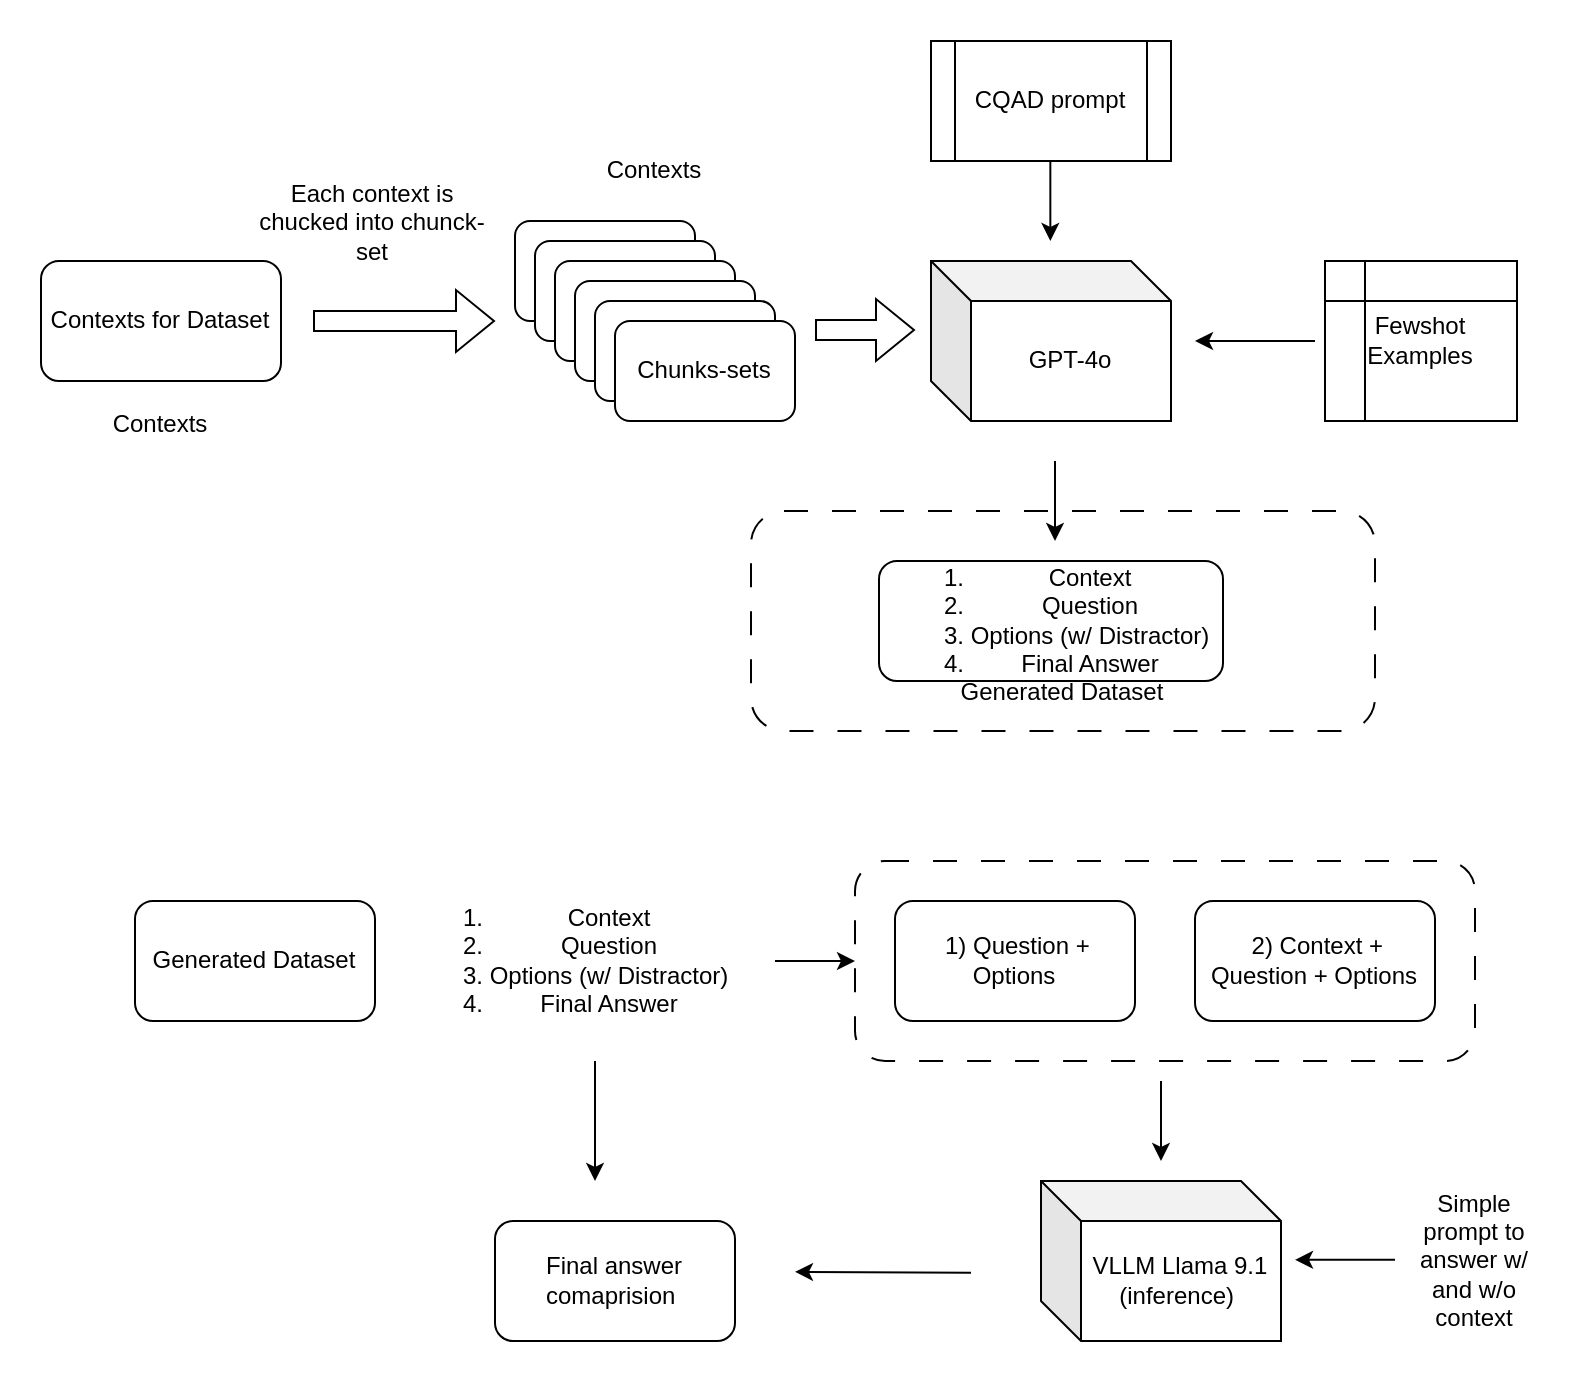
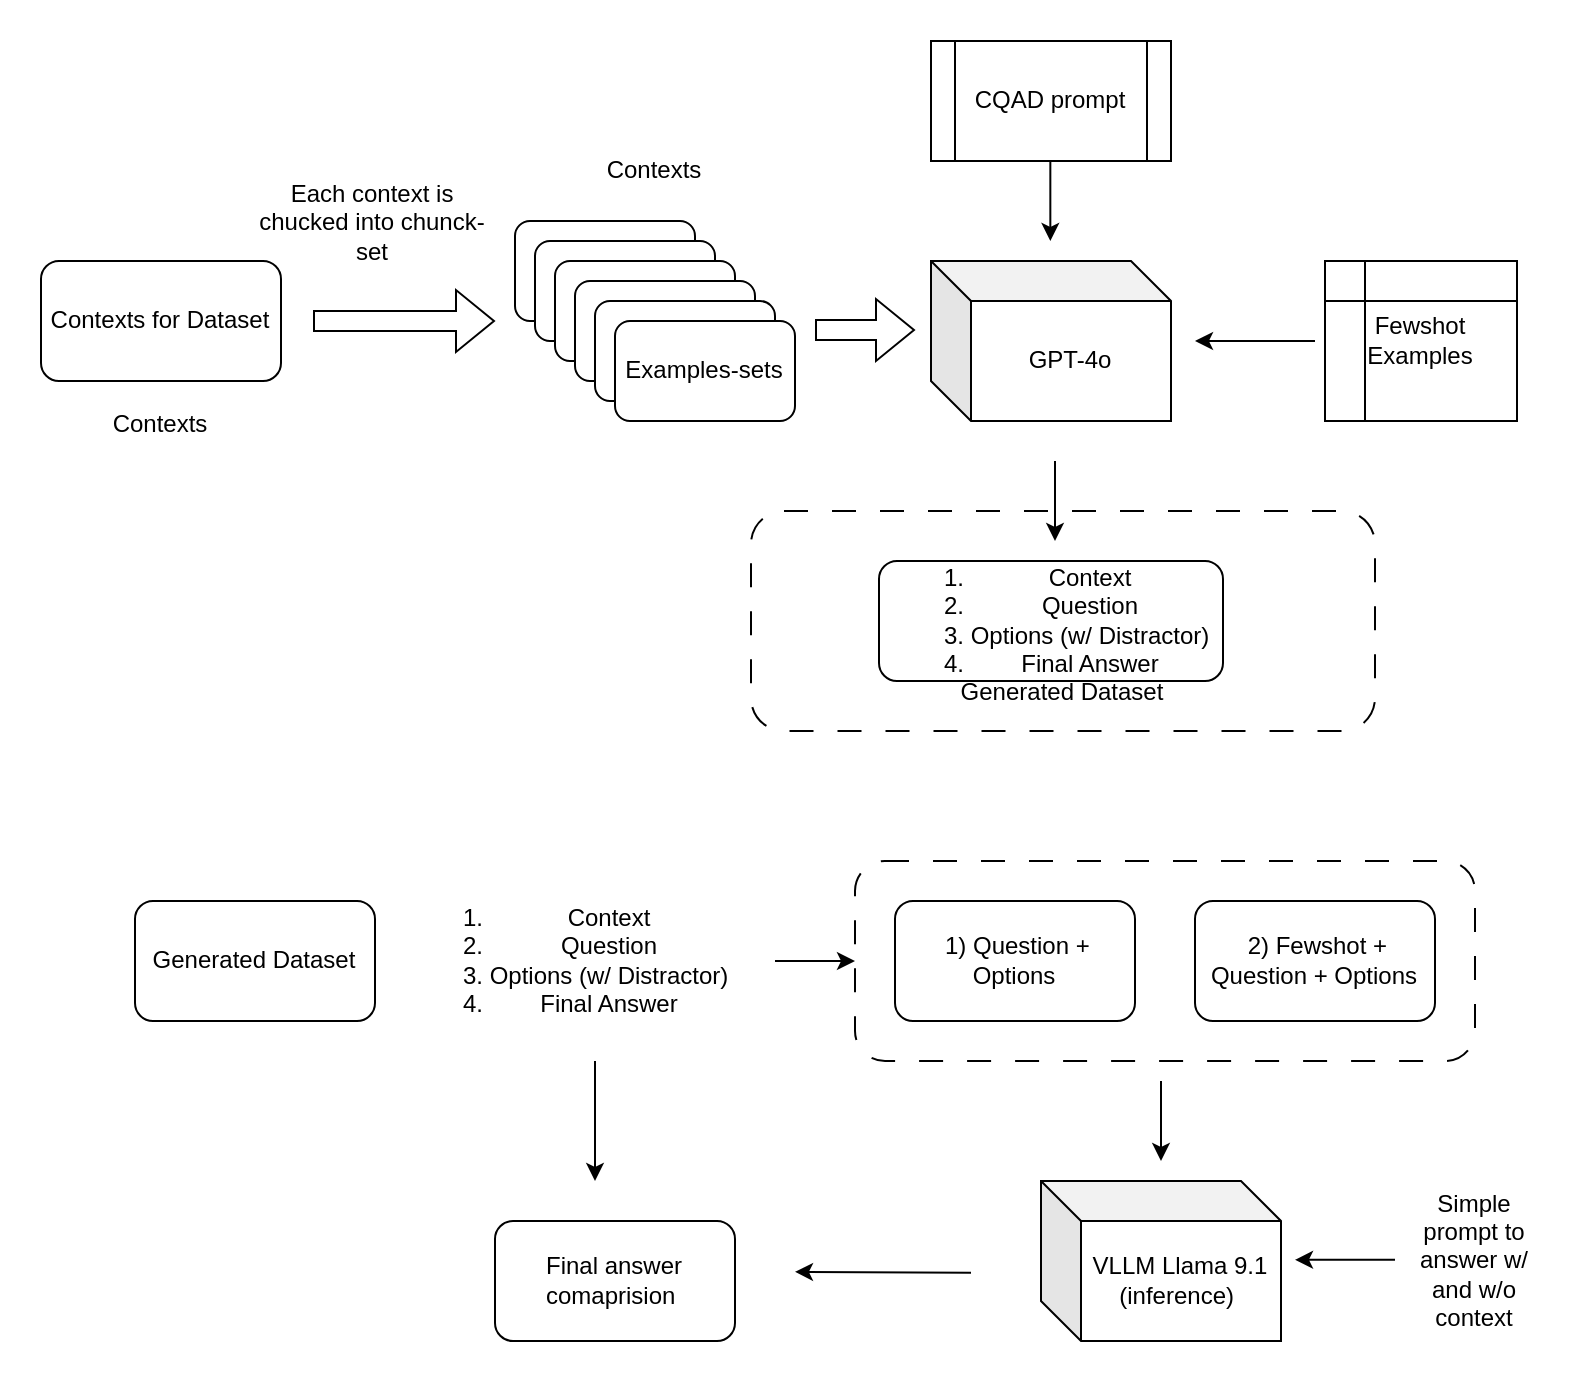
node "Chunks-sets": label "Chunks-sets" -> "Examples-sets"
node "2) Context + Question + Options": label "2) Context + Question + Options" -> "2) Fewshot + Question + Options"
